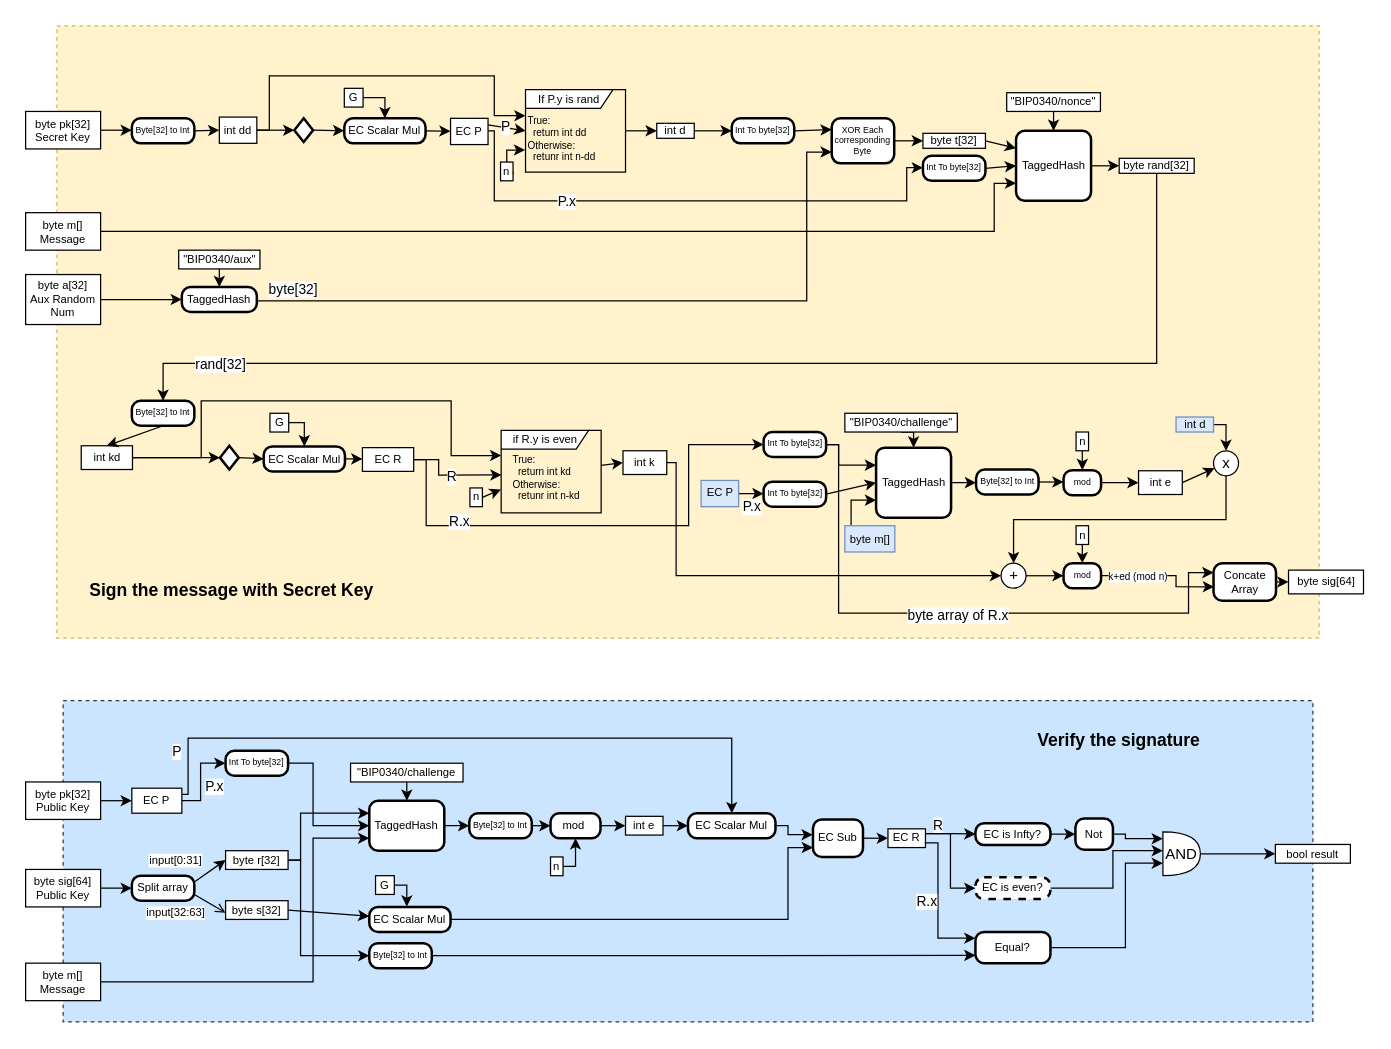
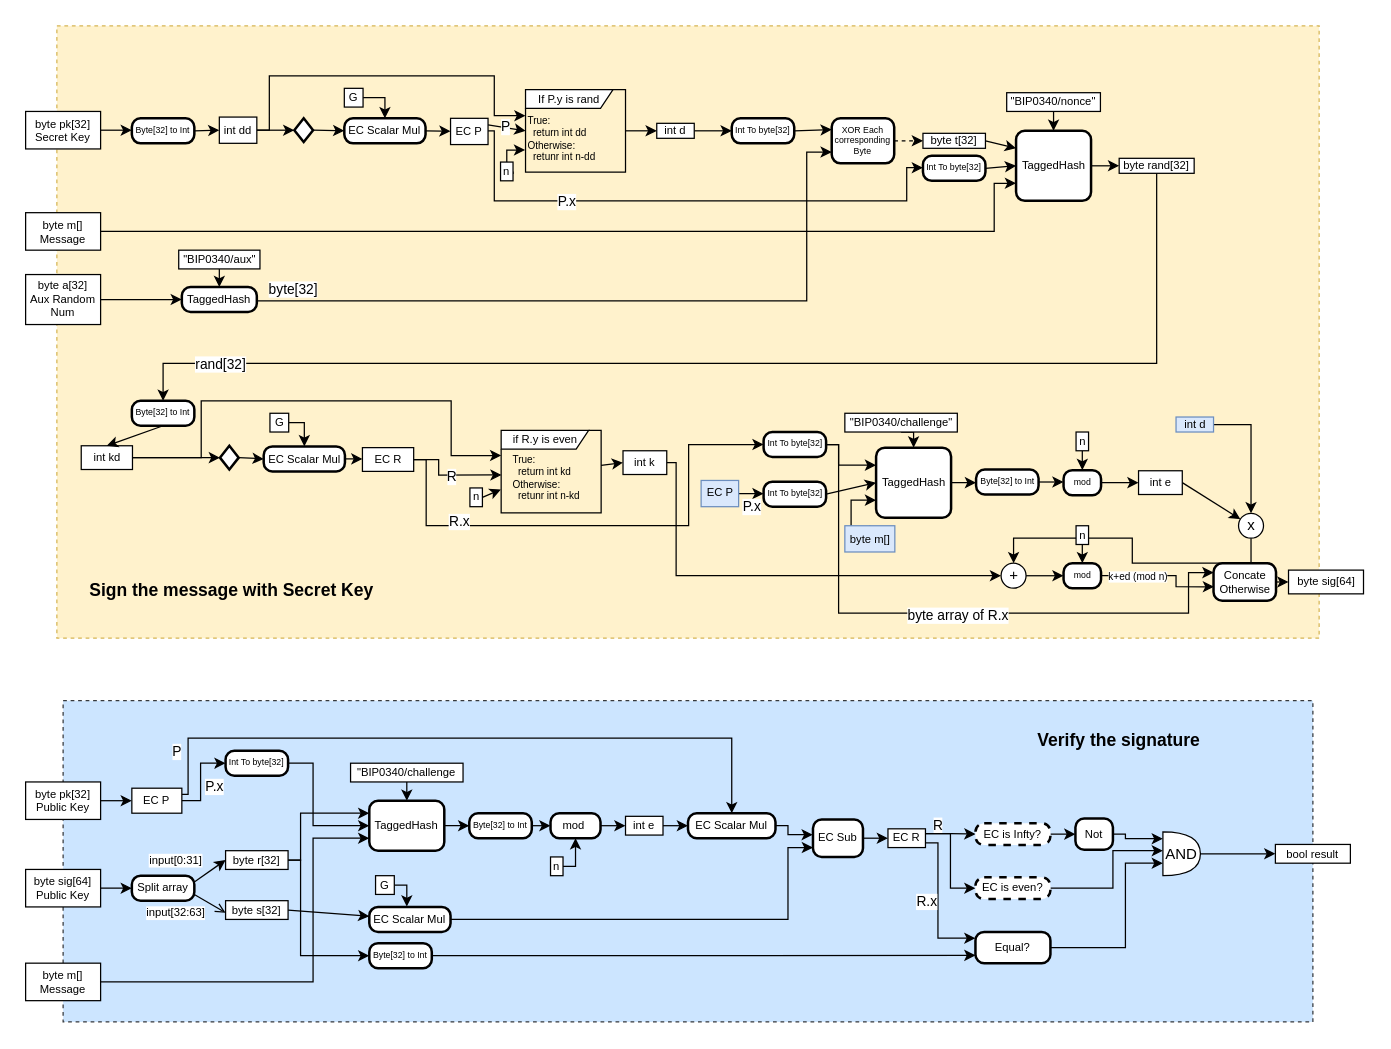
edge "XOR Each corresponding Byte" -> "byte t[32]": style solid -> dashed
node "x": moved (1226, 463) -> (1251, 526)
node "Concate Array": label "Concate Array" -> "Concate Otherwise"
node "EC is Infty?": style solid -> dashed
